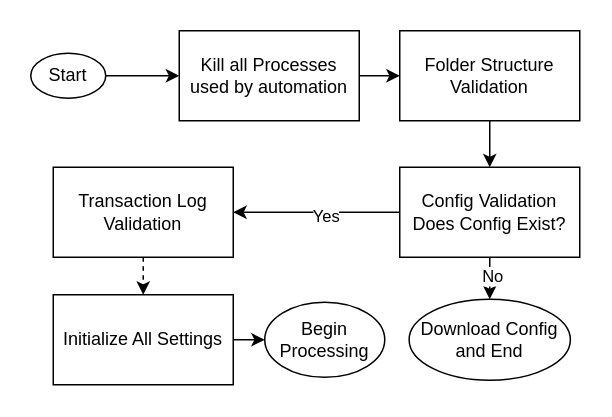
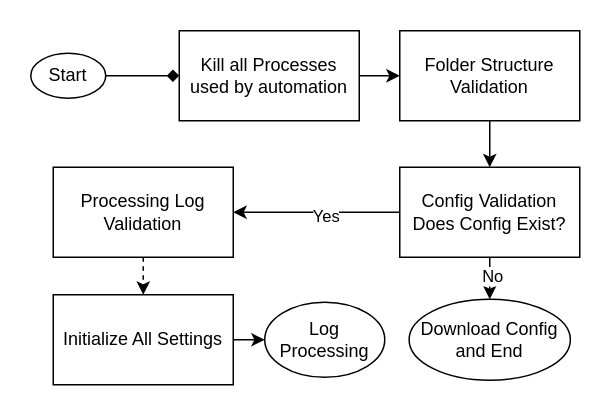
edge "Start" -> "Kill all Processes used by automation": arrowhead classic -> diamond
node "Transaction Log Validation": label "Transaction Log Validation" -> "Processing Log Validation"
node "Begin Processing": label "Begin Processing" -> "Log Processing"
